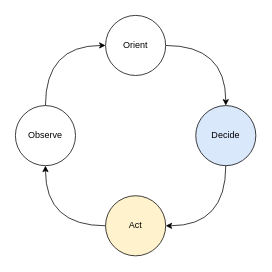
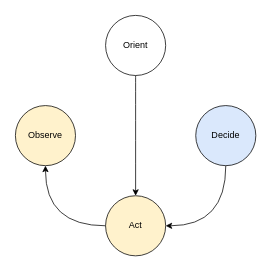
edge "Orient" -> "Decide": now "Orient" -> "Act"
edge "Observe" -> "Orient": removed
node "Observe": fillcolor #ffffff -> #fff2cc
